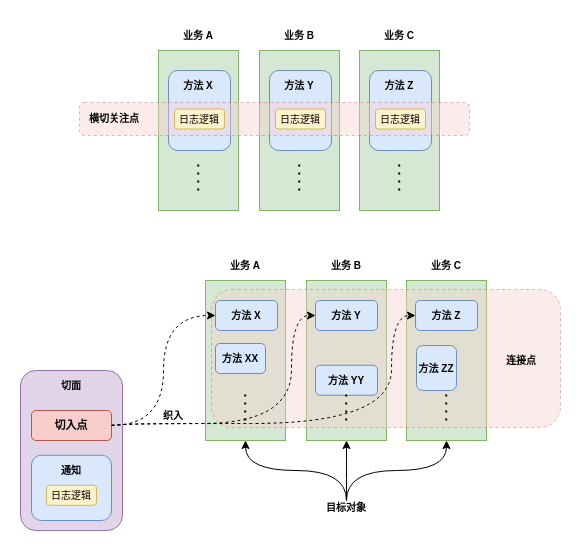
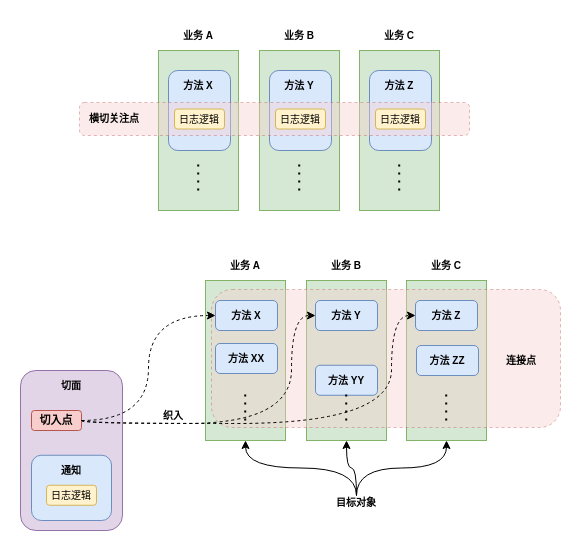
node "方法 XX": size 50x30 -> 62x30
node "方法 ZZ": size 40x45 -> 62x30
node "切入点": size 80x30 -> 50x20
node "目标对象": moved (347, 508) -> (357, 503)
